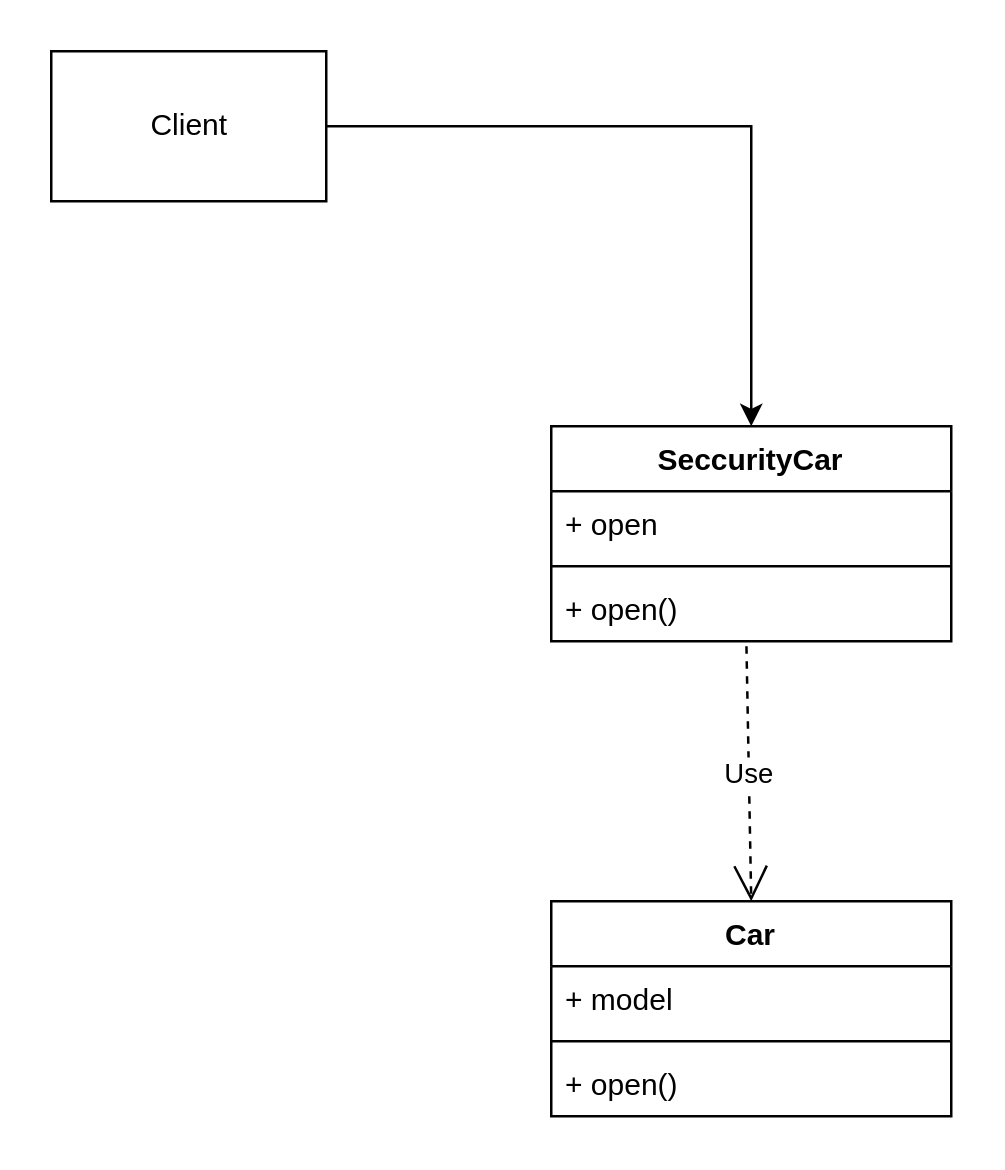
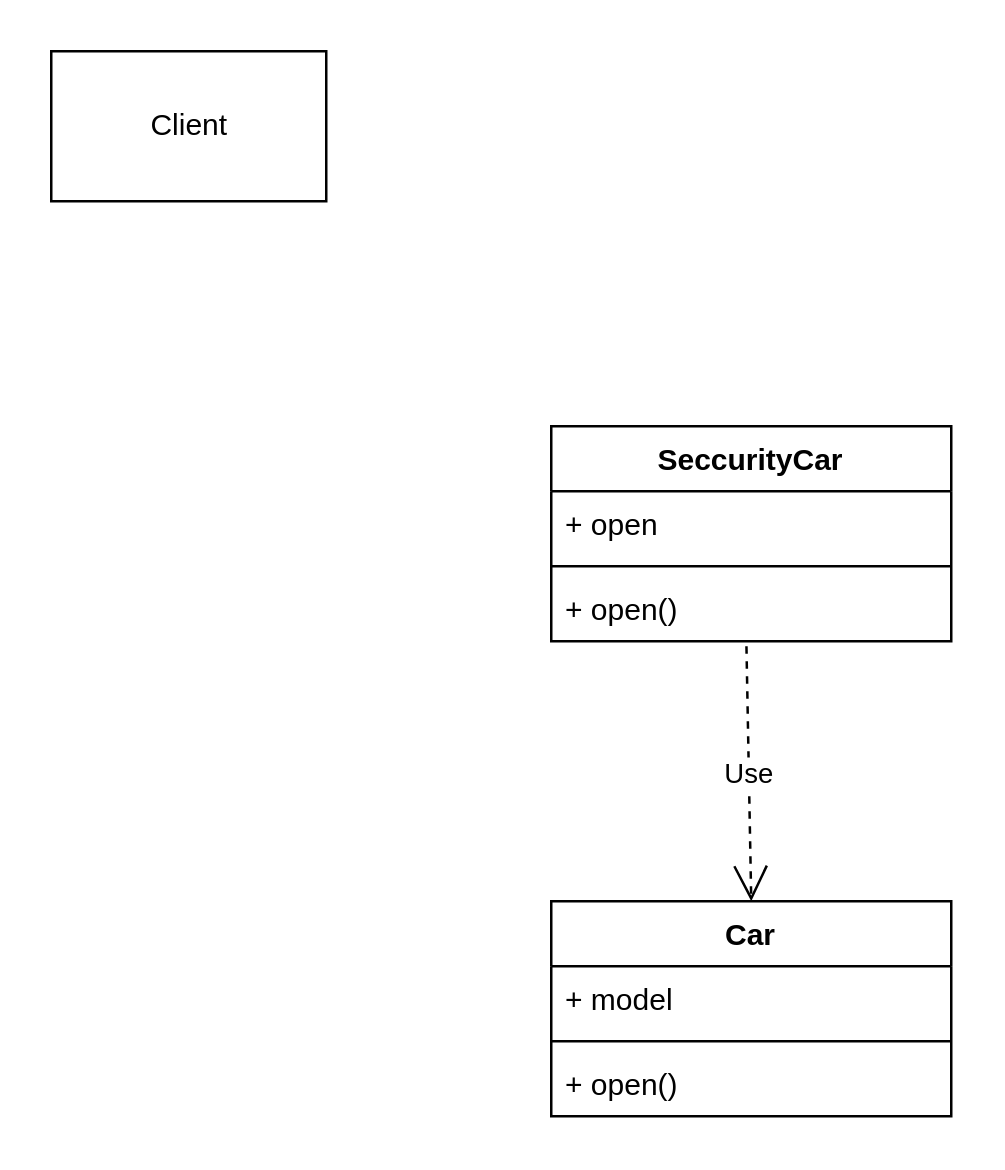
edge "Client" -> "SeccurityCar": removed
